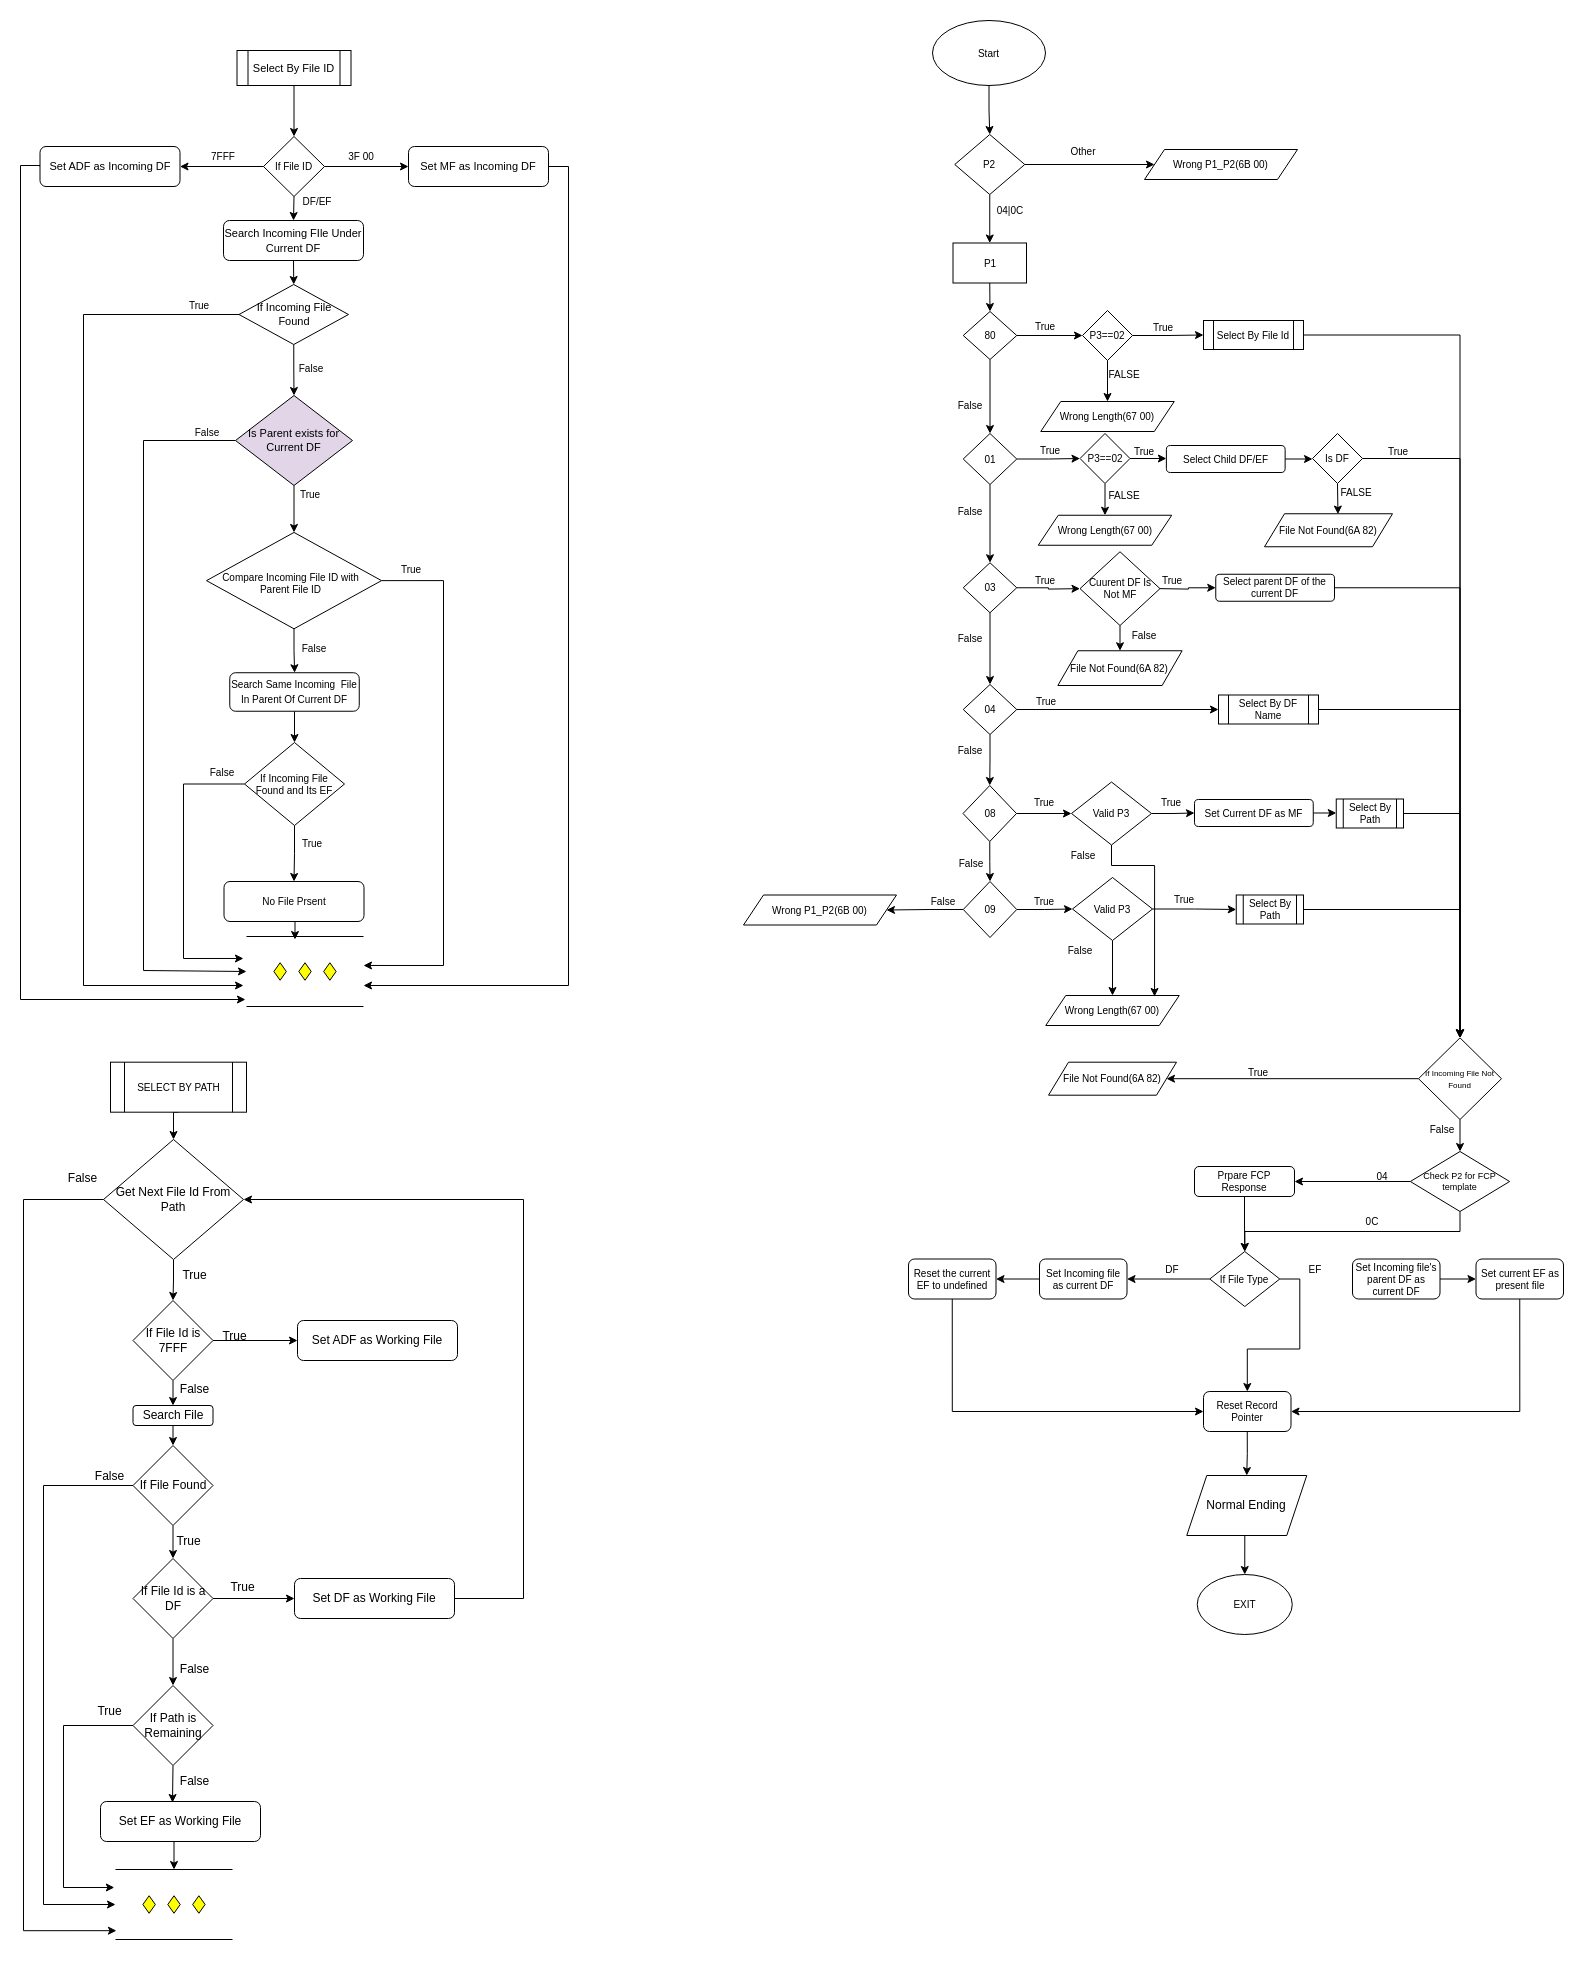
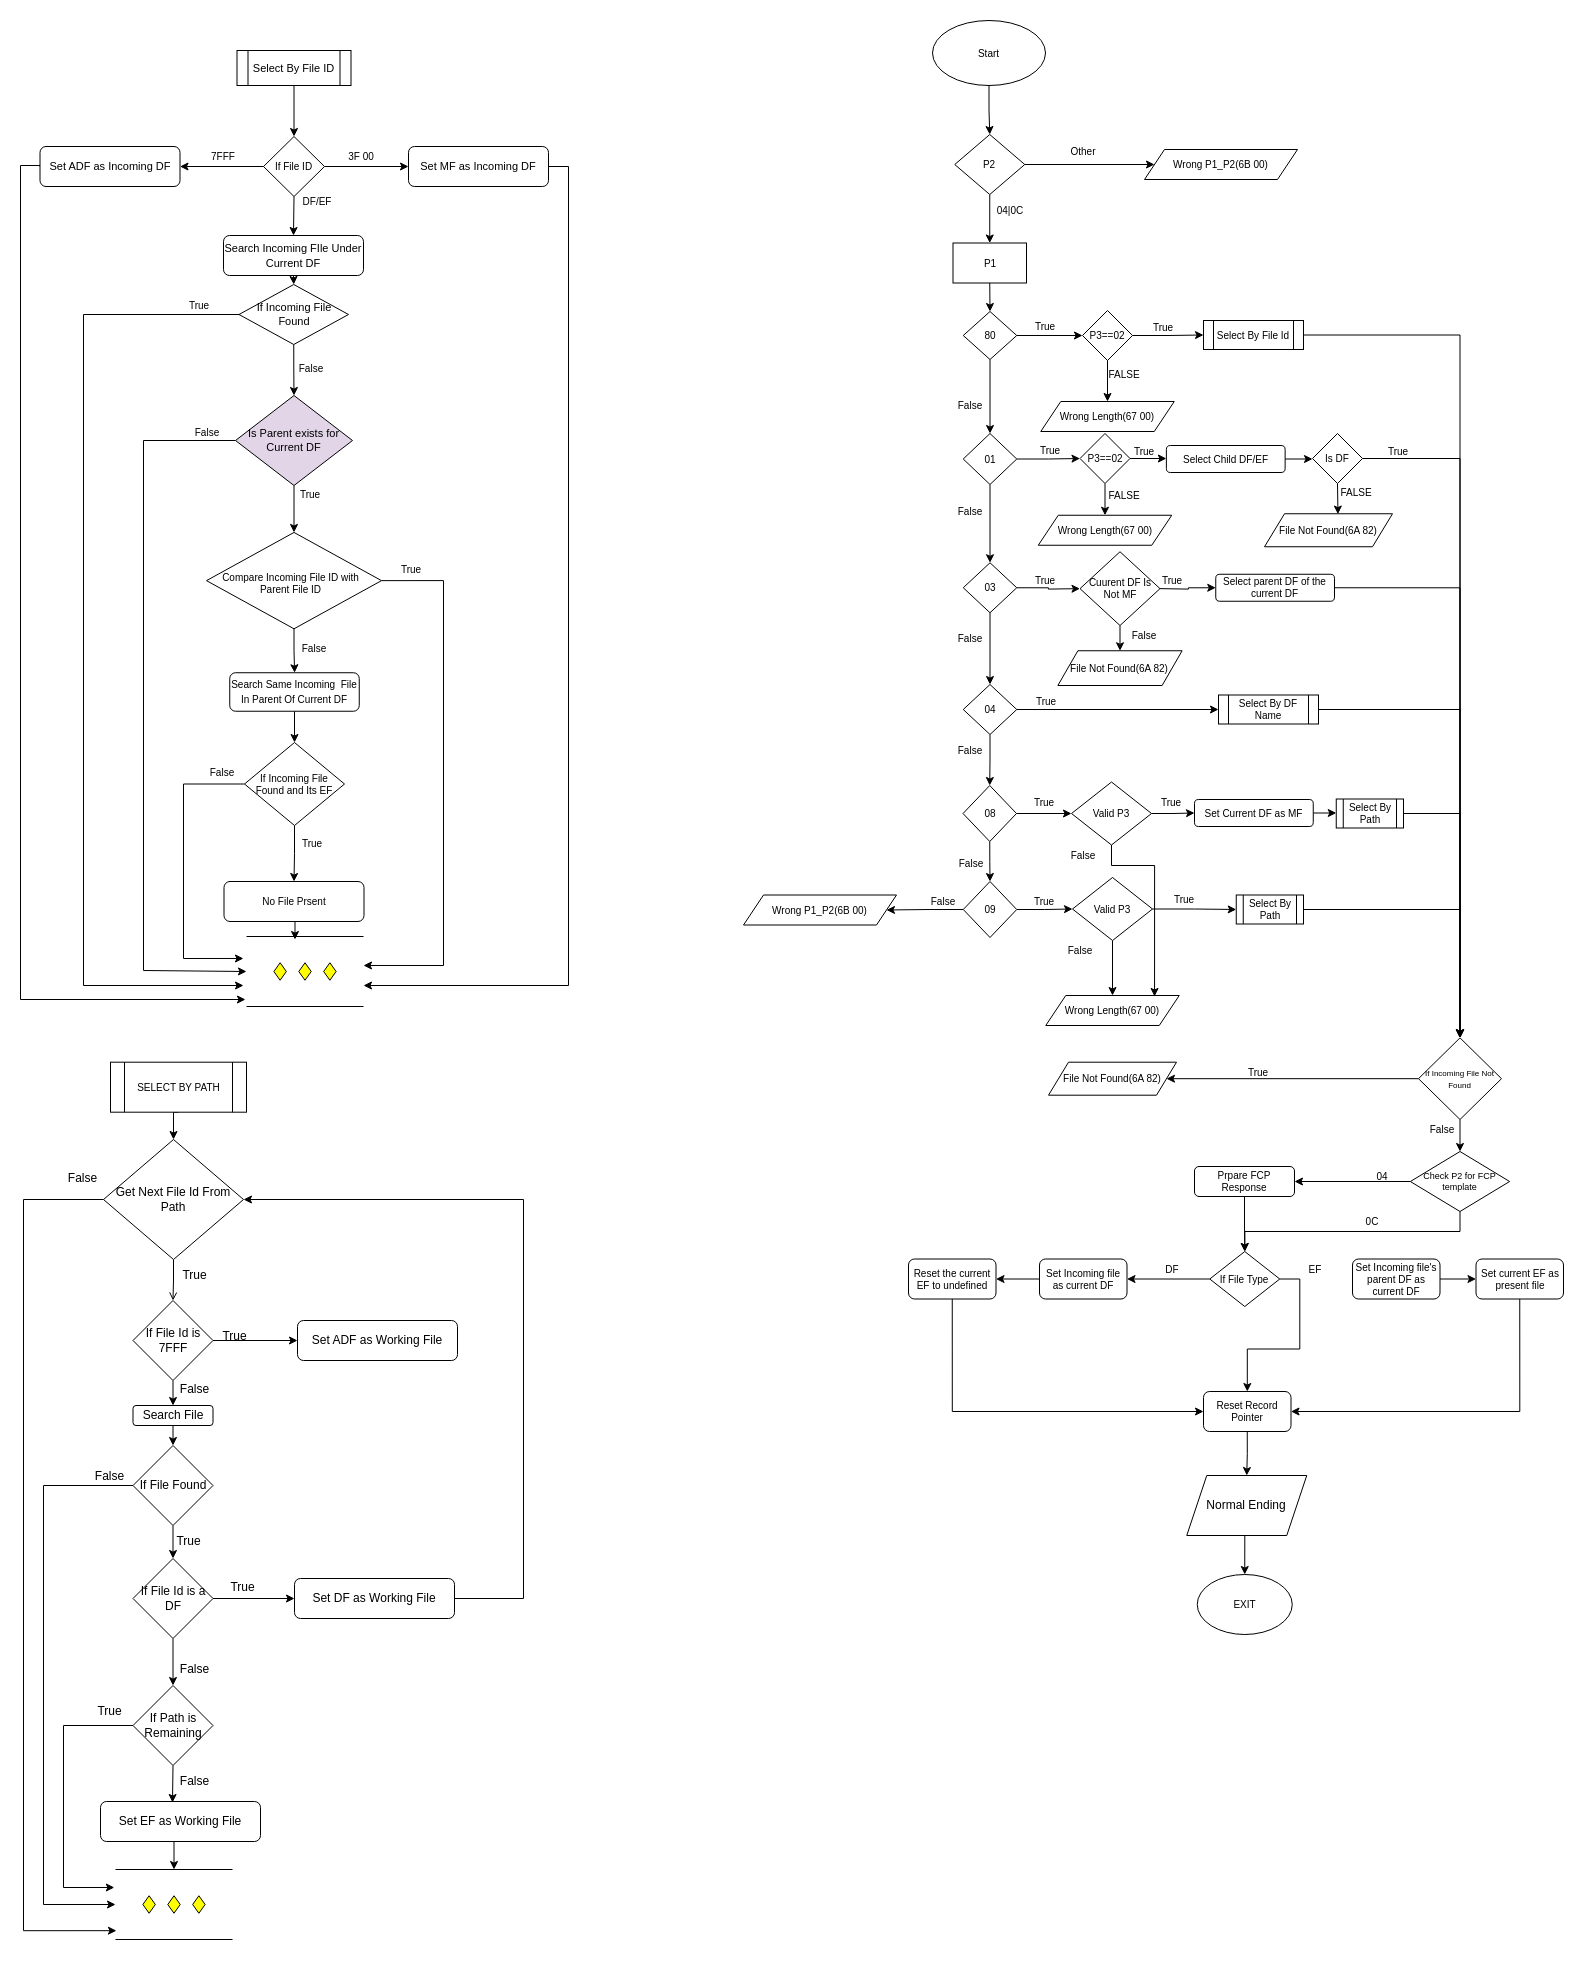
node "Search Incoming FIle Under Current DF": moved (294, 241) -> (294, 256)
edge "Get Next File Id From Path" -> "If File Id is 7FFF": arrowhead classic -> open
